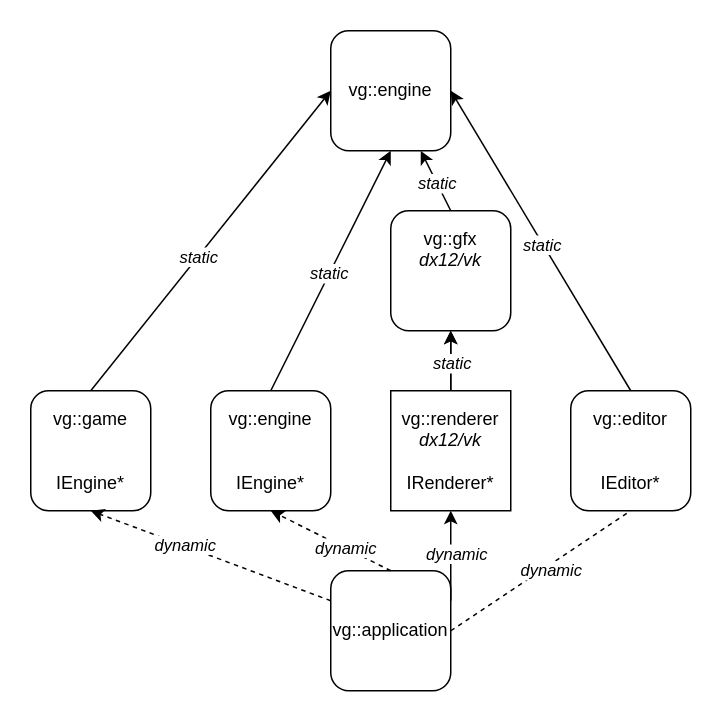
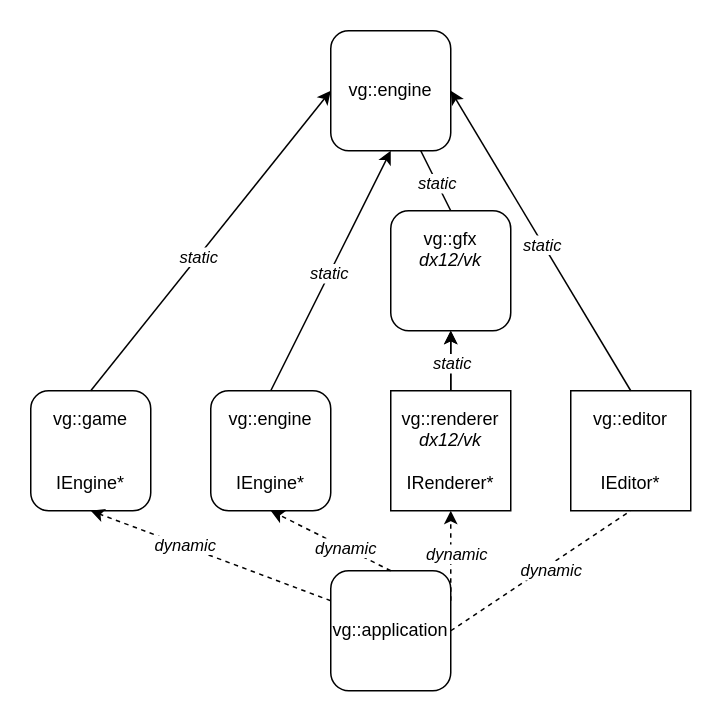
edge "vg::gfx dx12/vk" -> "vg::engine": arrowhead classic -> none
node "vg::editor IEditor*": shape rounded rectangle -> rectangle
edge "vg::application" -> "vg::renderer dx12/vk IRenderer*": style solid -> dashed
